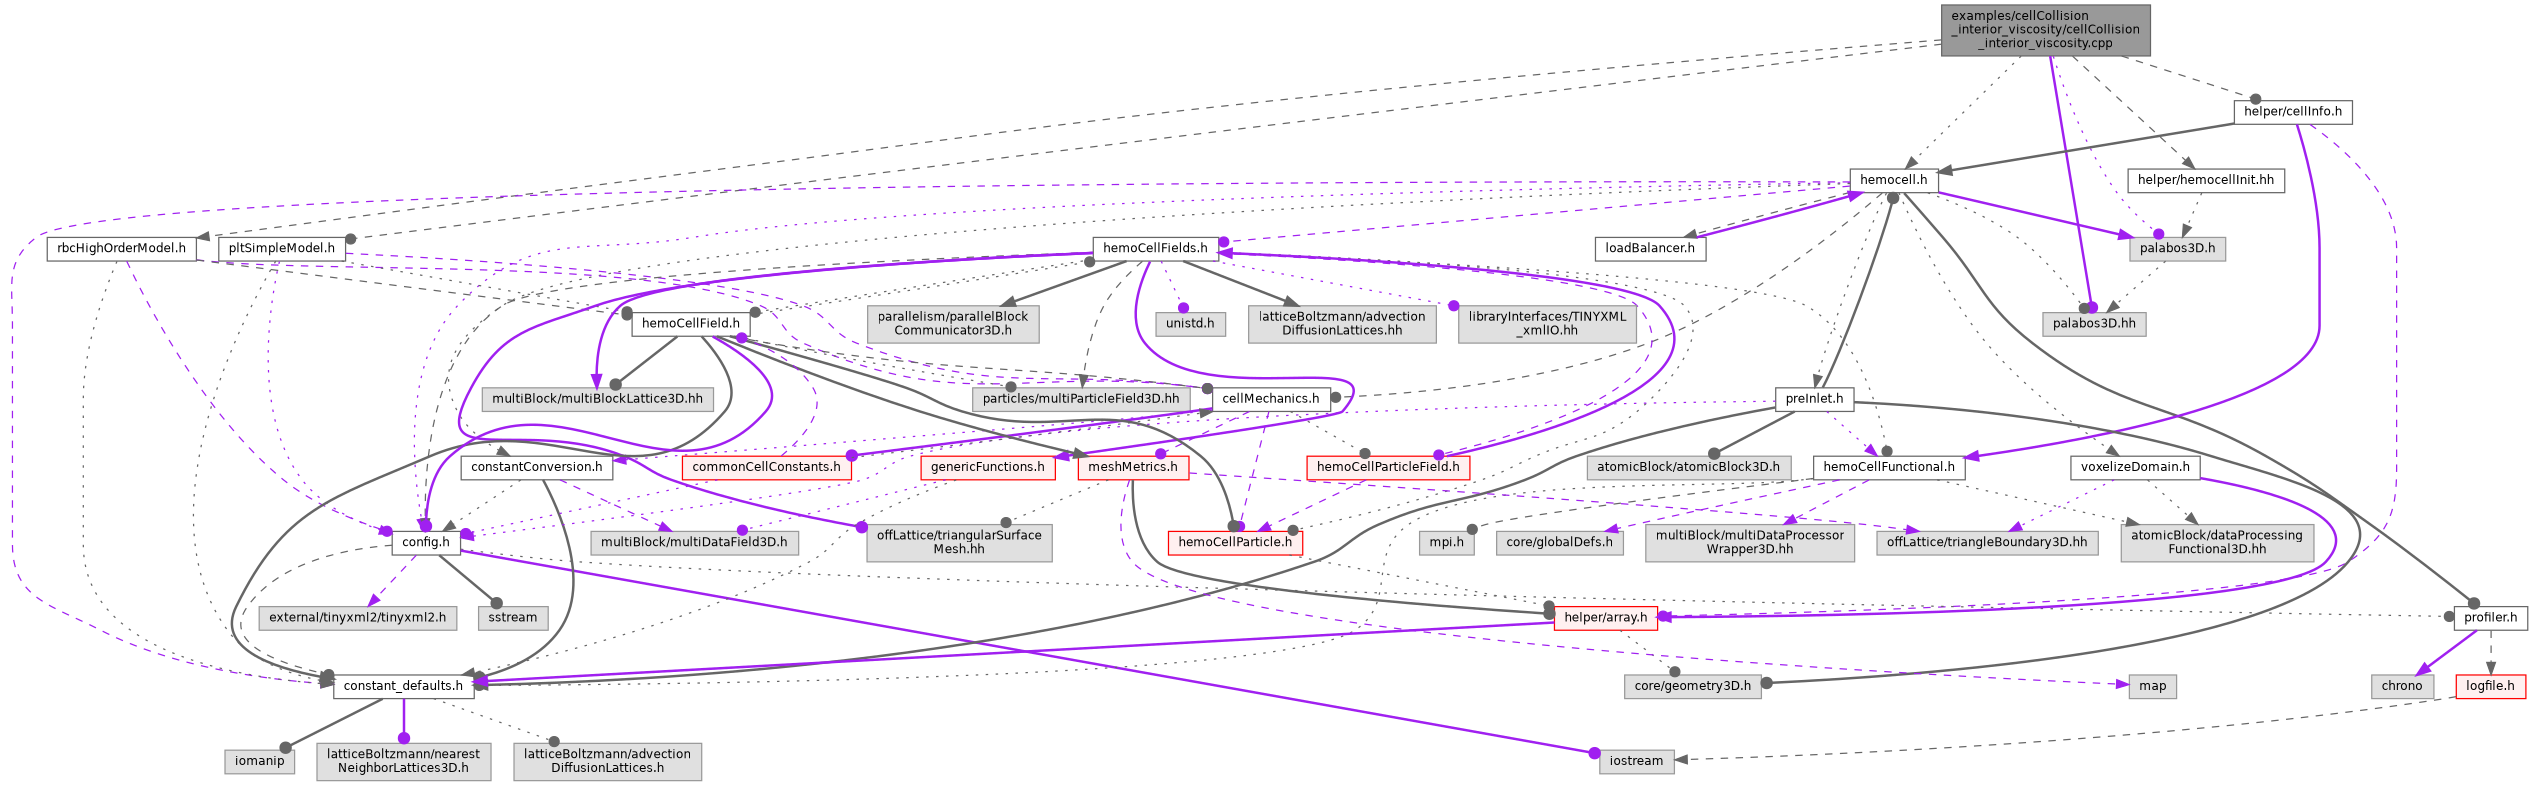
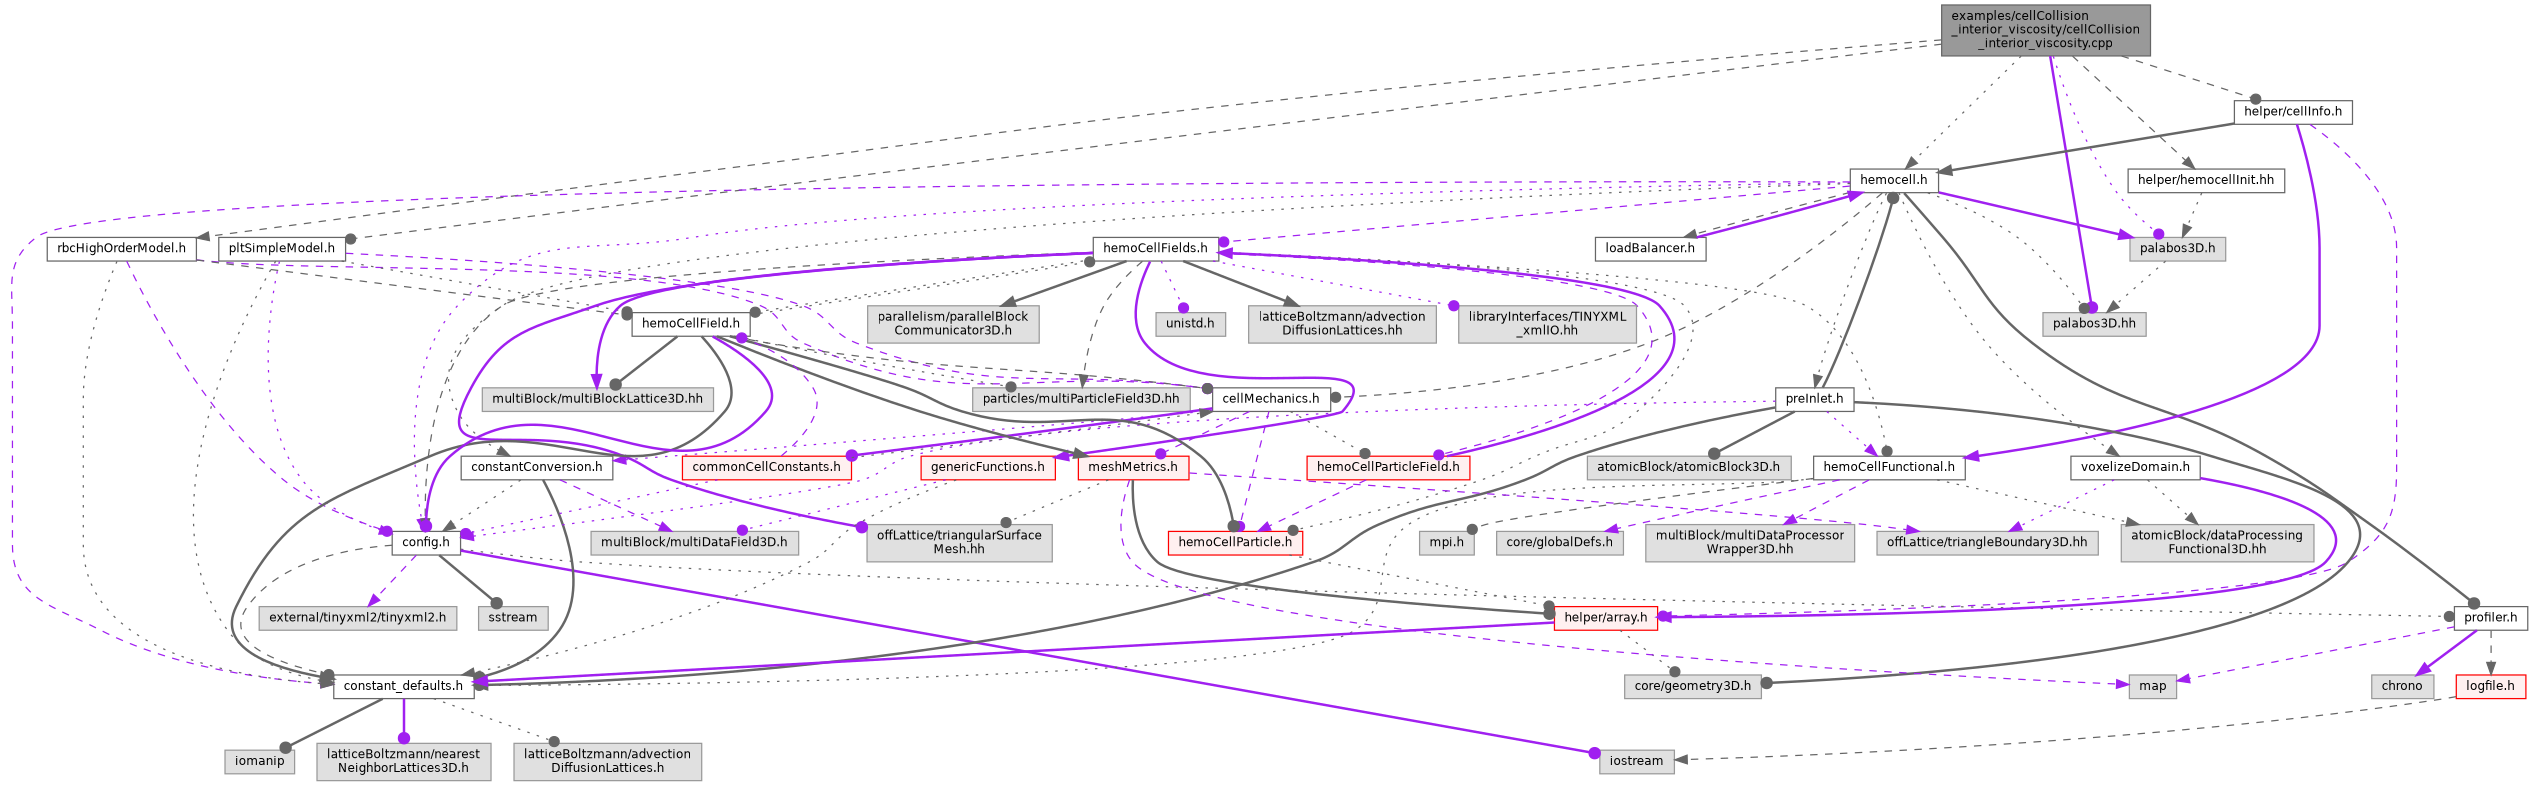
edge "profiler.h" -> "map": added
